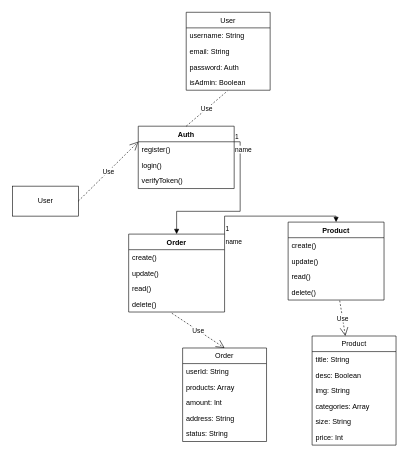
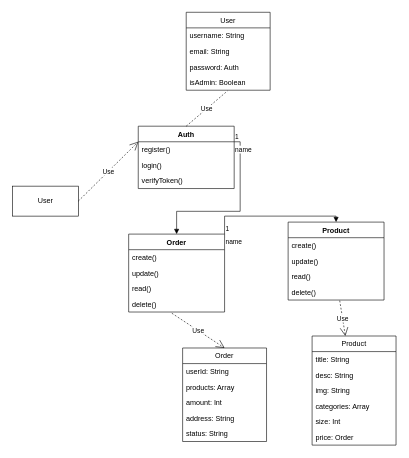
node "desc: Boolean": label "desc: Boolean" -> "desc: String"
node "size: String": label "size: String" -> "size: Int"
node "price: Int": label "price: Int" -> "price: Order"
